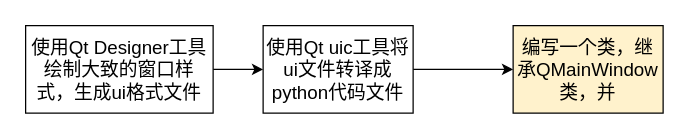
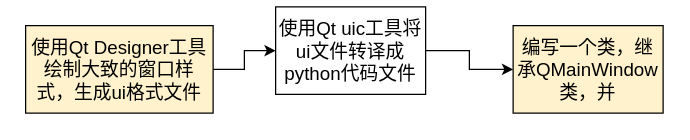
node "使用Qt Designer工具绘制大致的窗口样式，生成ui格式文件": fillcolor #ffffff -> #fff2cc
node "使用Qt uic工具将ui文件转译成python代码文件": moved (338, 69) -> (351, 51)
